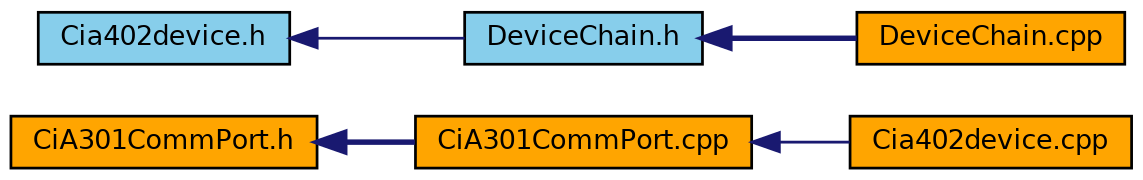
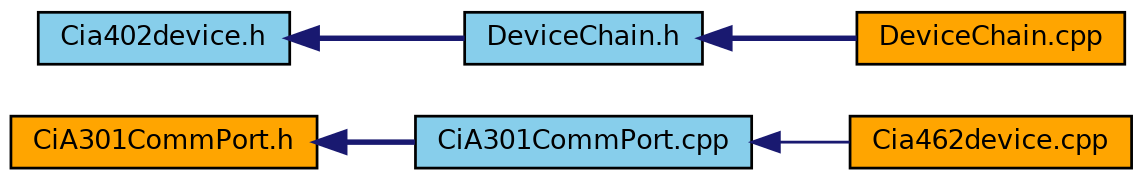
edge "DeviceChain.h" -> "Cia402device.h": style solid -> bold
node "CiA301CommPort.cpp": fillcolor orange -> skyblue
node "Cia402device.cpp": label "Cia402device.cpp" -> "Cia462device.cpp"
